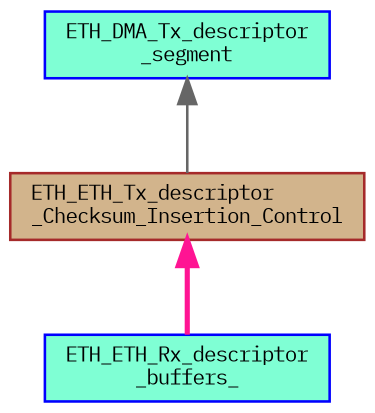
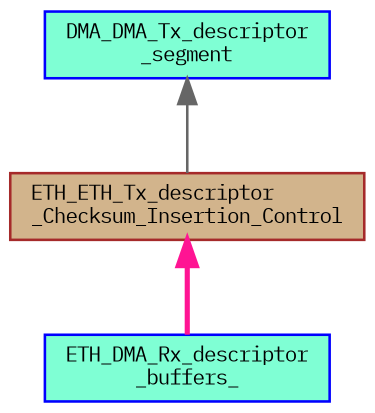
node "ETH_DMA_Tx_descriptor _segment": label "ETH_DMA_Tx_descriptor _segment" -> "DMA_DMA_Tx_descriptor _segment"
node "ETH_ETH_Rx_descriptor _buffers_": label "ETH_ETH_Rx_descriptor _buffers_" -> "ETH_DMA_Rx_descriptor _buffers_"
